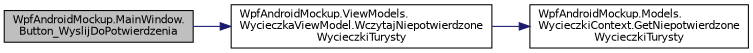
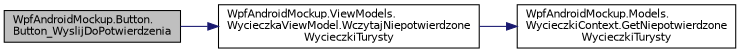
node "WpfAndroidMockup.MainWindow. Button_WyslijDoPotwierdzenia": label "WpfAndroidMockup.MainWindow. Button_WyslijDoPotwierdzenia" -> "WpfAndroidMockup.Button. Button_WyslijDoPotwierdzenia"
